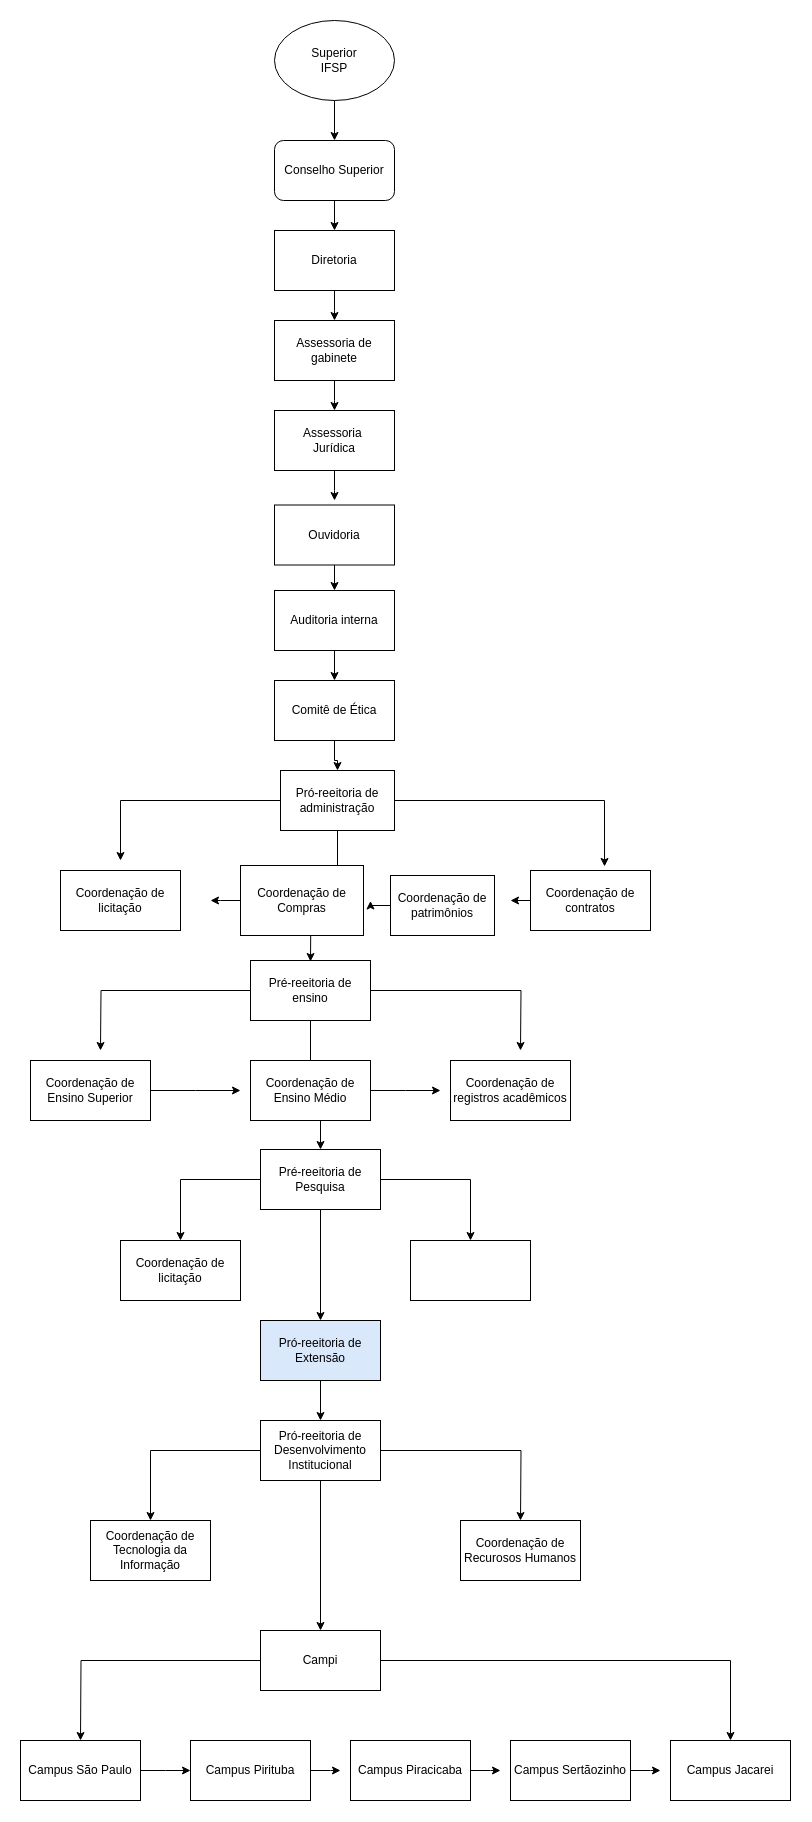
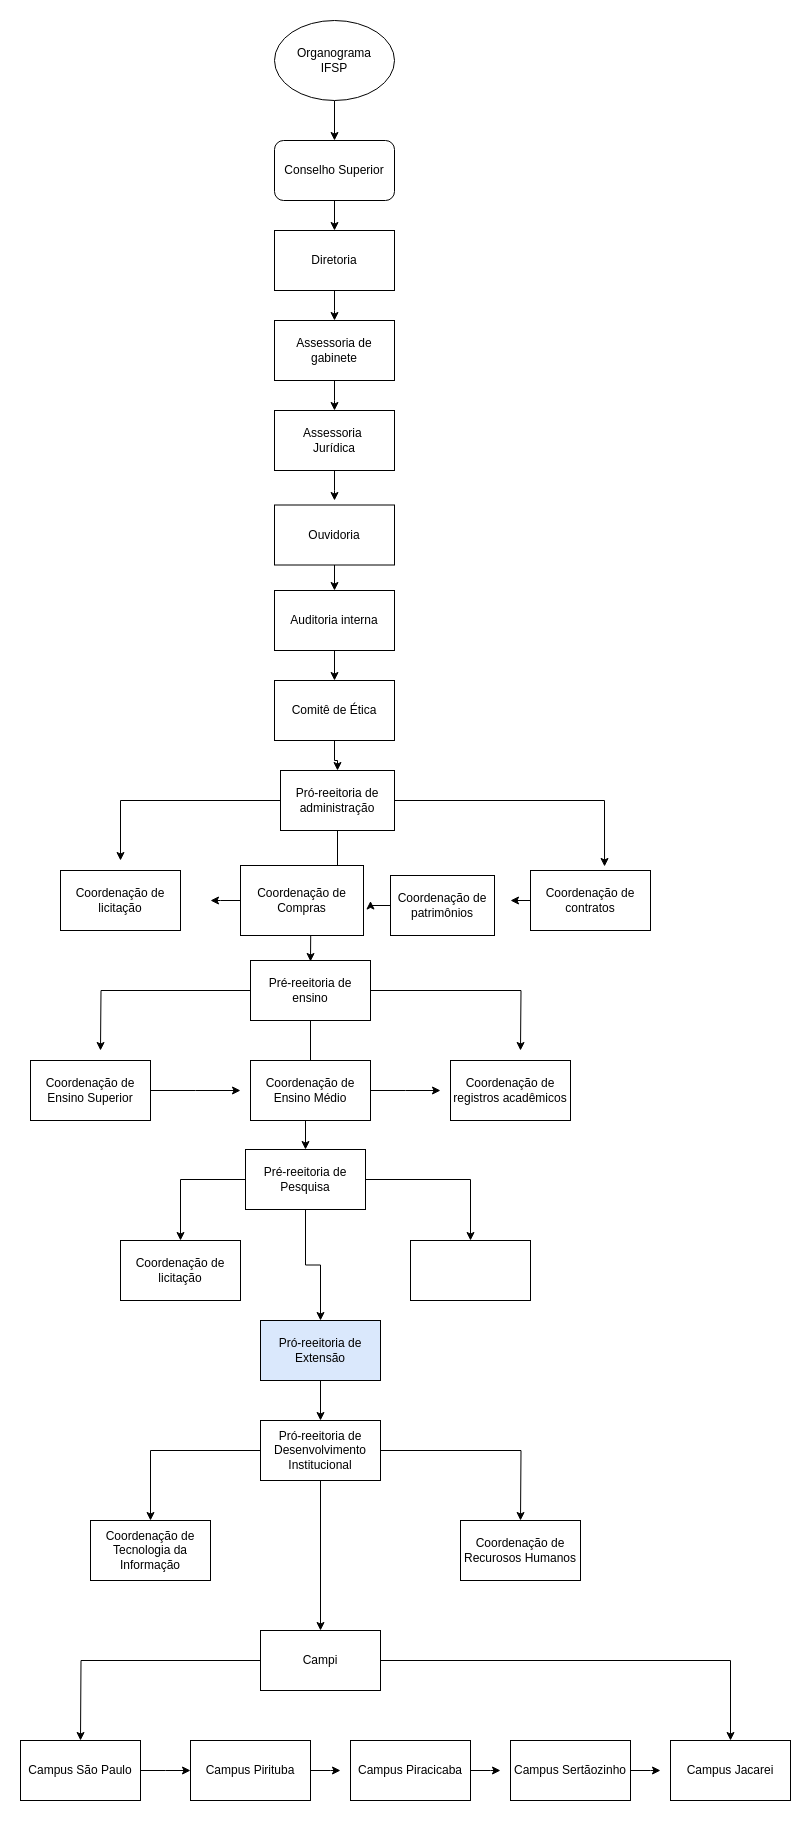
node "Superior IFSP": label "Superior IFSP" -> "Organograma IFSP"
node "Pré-reeitoria de Pesquisa": moved (321, 1180) -> (306, 1180)
